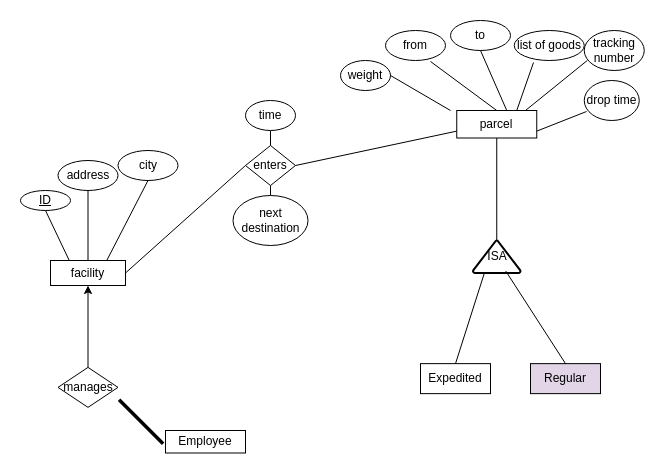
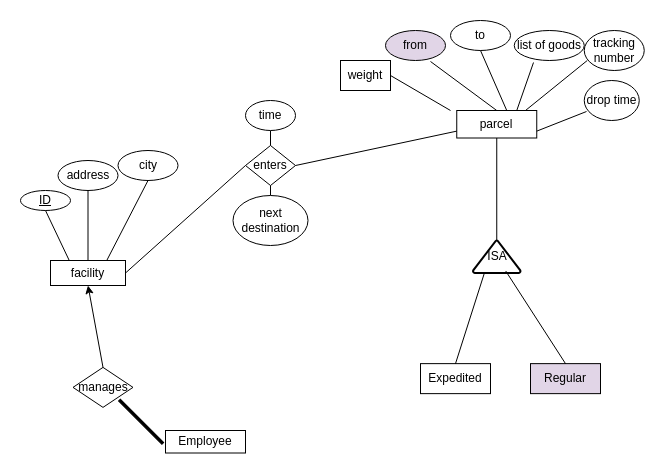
node "from": fillcolor #ffffff -> #e1d5e7
node "weight": shape ellipse -> rectangle
node "manages": moved (88, 387) -> (103, 387)
